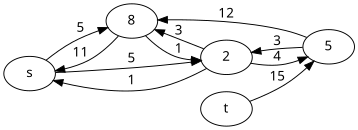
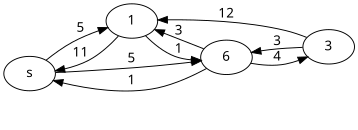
node "8": label "8" -> "1"
node "5": label "5" -> "3"
node "2": label "2" -> "6"
node "t": removed
